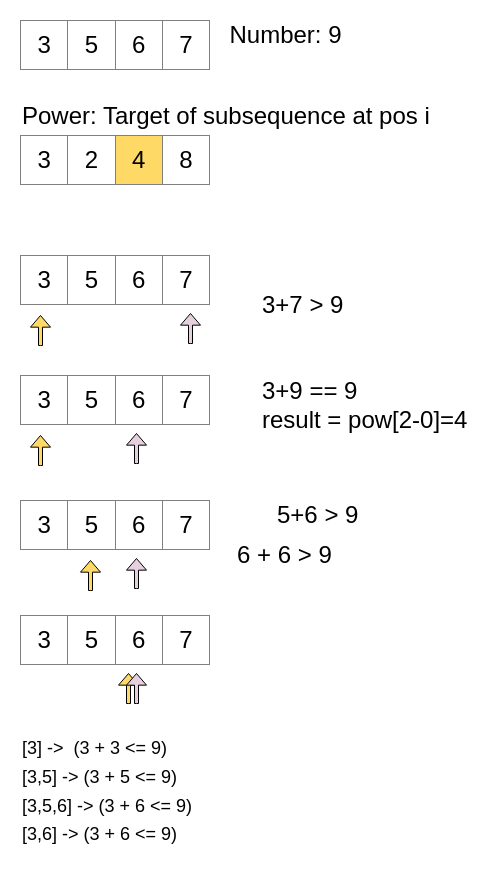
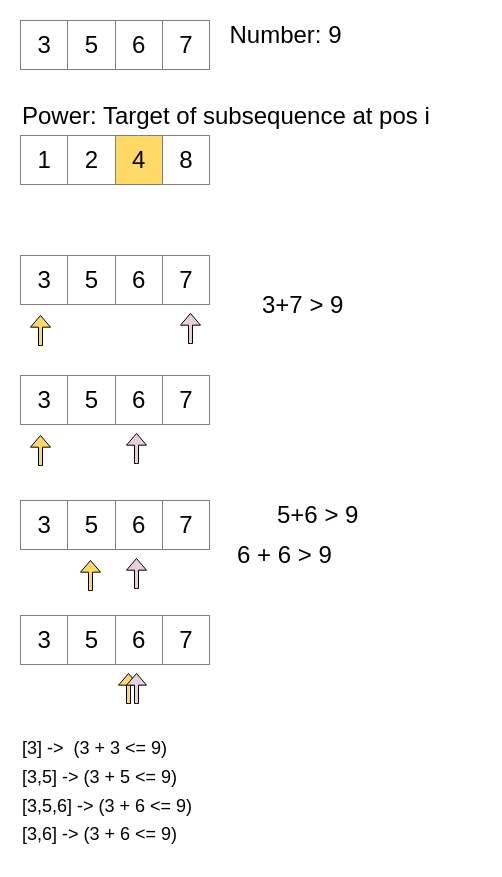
node "3 2 4 8": label "3 2 4 8" -> "1 2 4 8"
node "3+9 == 9 result = pow[2-0]=4": removed
